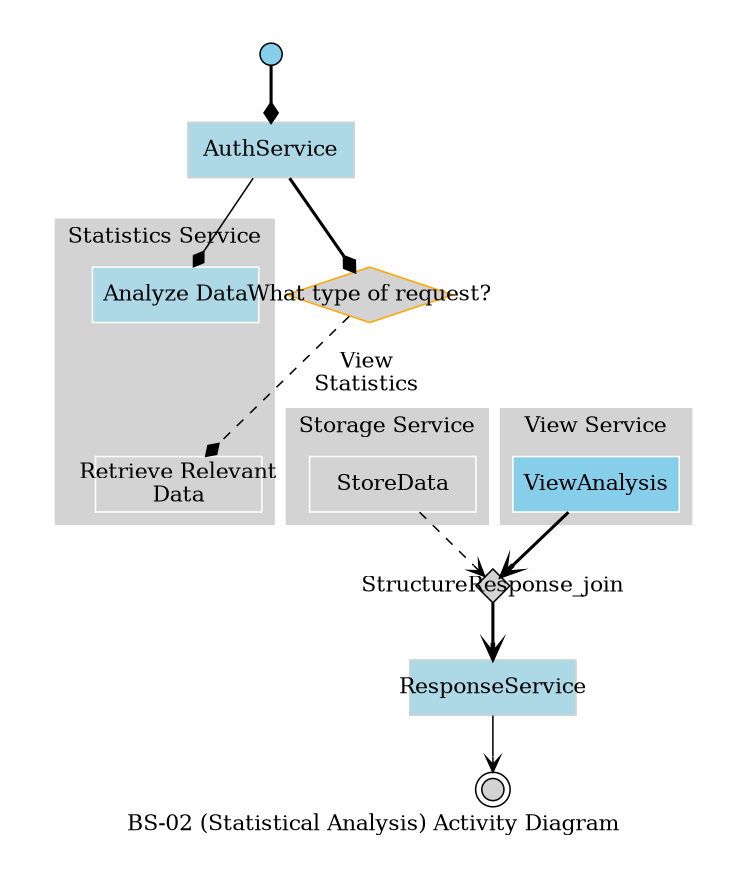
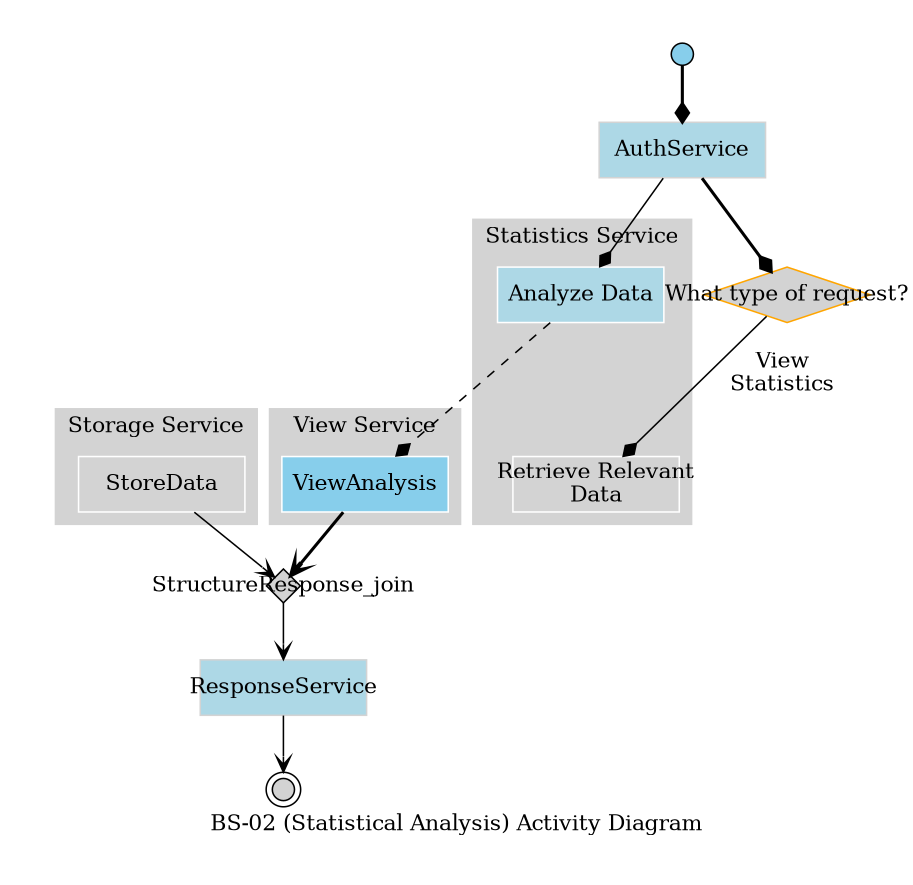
edge "What type of request?" -> "Retrieve Relevant Data": style dashed -> solid
edge "Analyze Data" -> "ViewAnalysis": added
edge "StoreData" -> "StructureResponse_join": style dashed -> solid
edge "StructureResponse_join" -> "ResponseService": style bold -> solid
